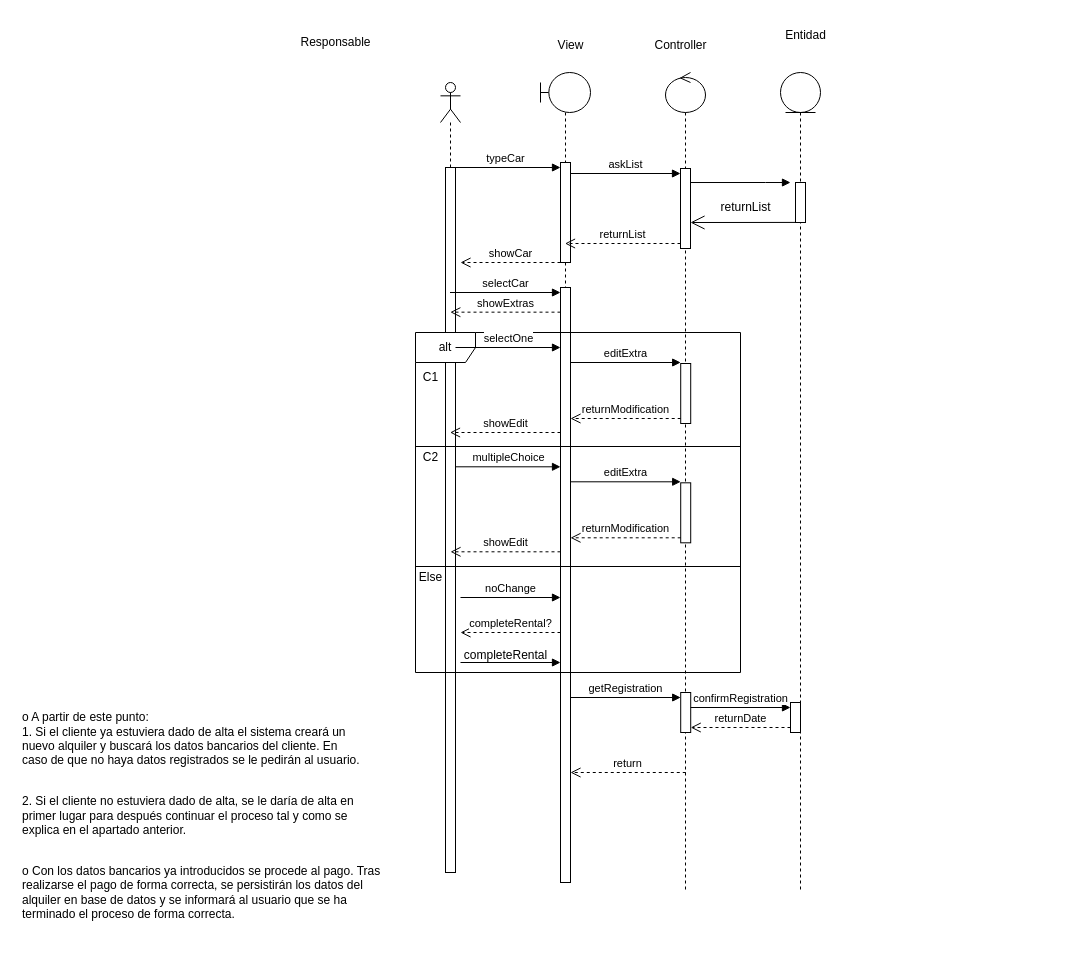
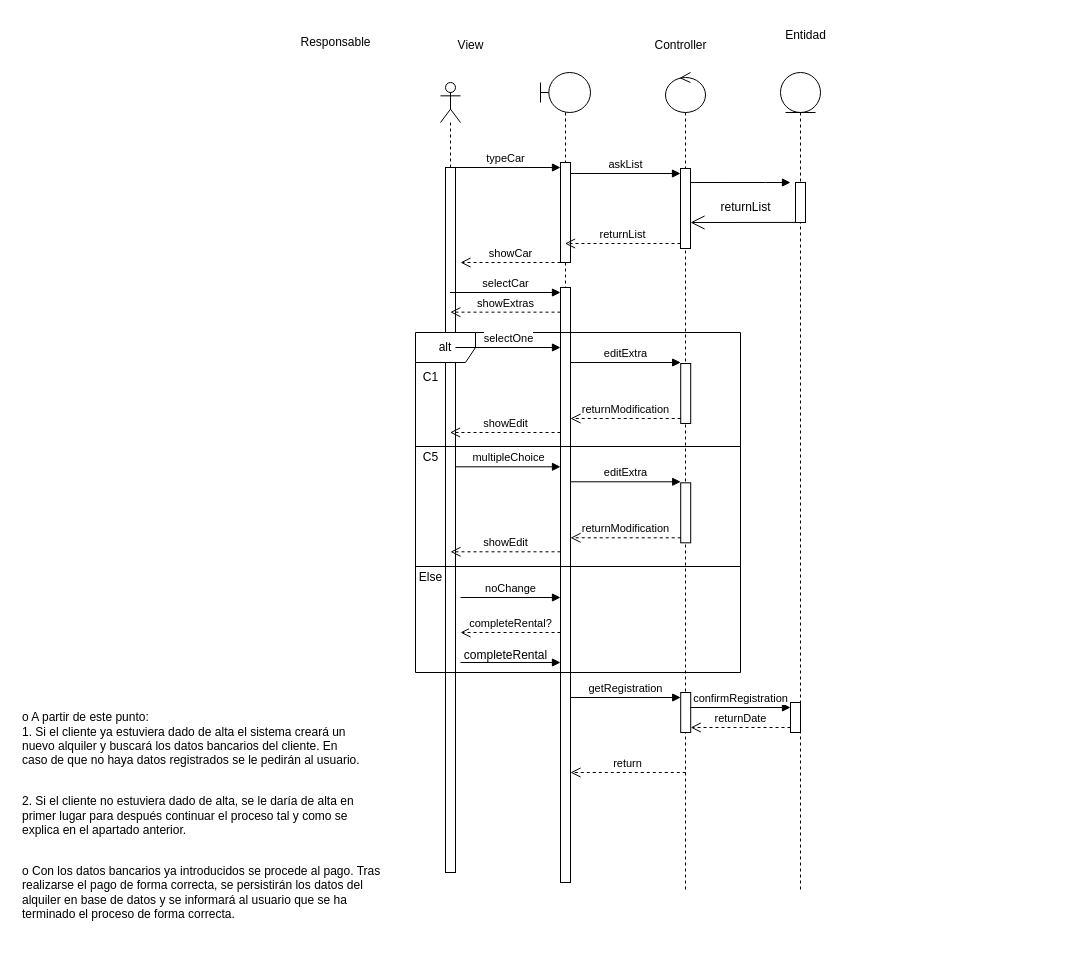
node "View": moved (571, 46) -> (471, 46)
node "C2": label "C2" -> "C5"
